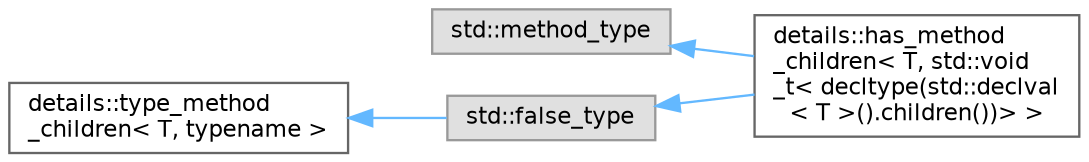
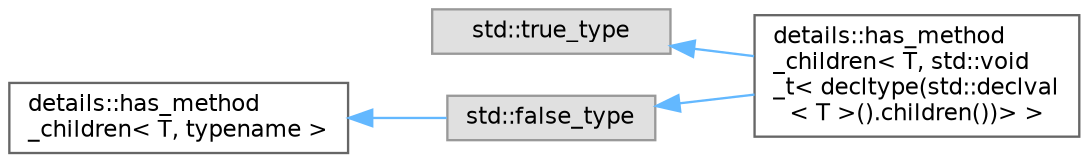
node "std::method_type": label "std::method_type" -> "std::true_type"
node "details::type_method _children< T, typename >": label "details::type_method _children< T, typename >" -> "details::has_method _children< T, typename >"
